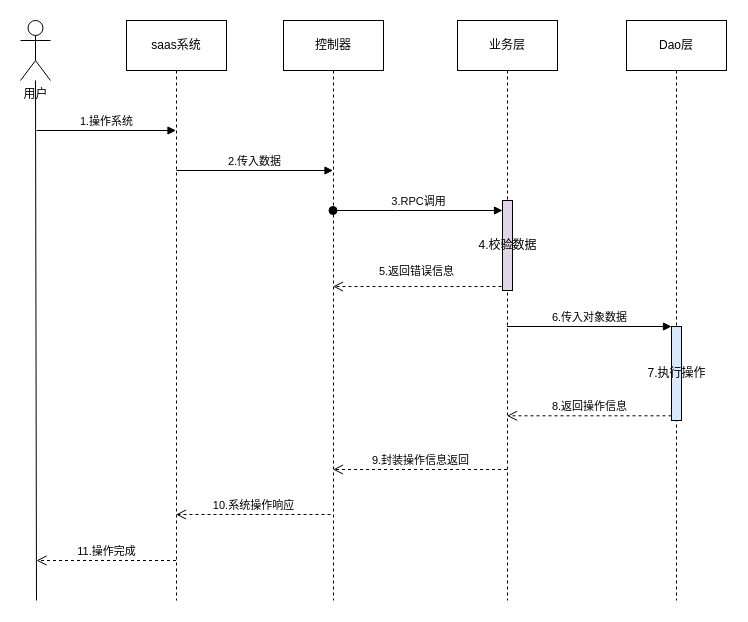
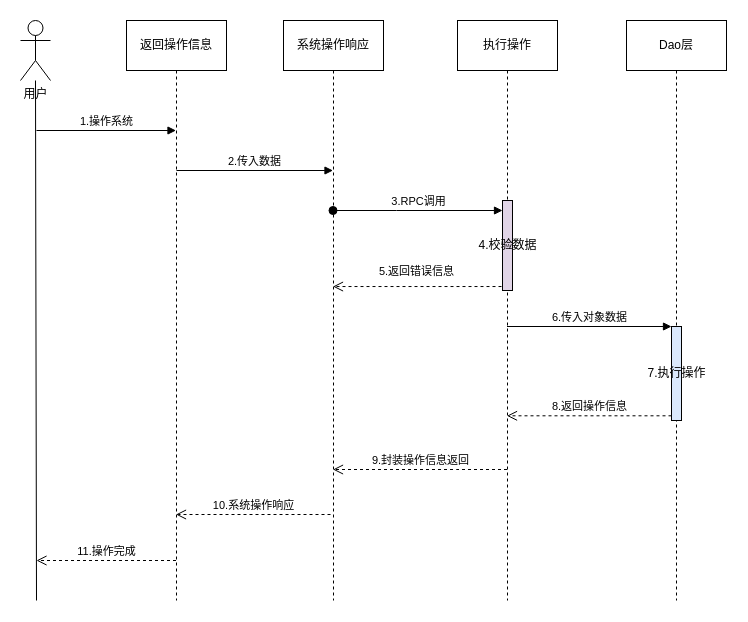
node "saas系统": label "saas系统" -> "返回操作信息"
node "控制器": label "控制器" -> "系统操作响应"
node "业务层": label "业务层" -> "执行操作"
